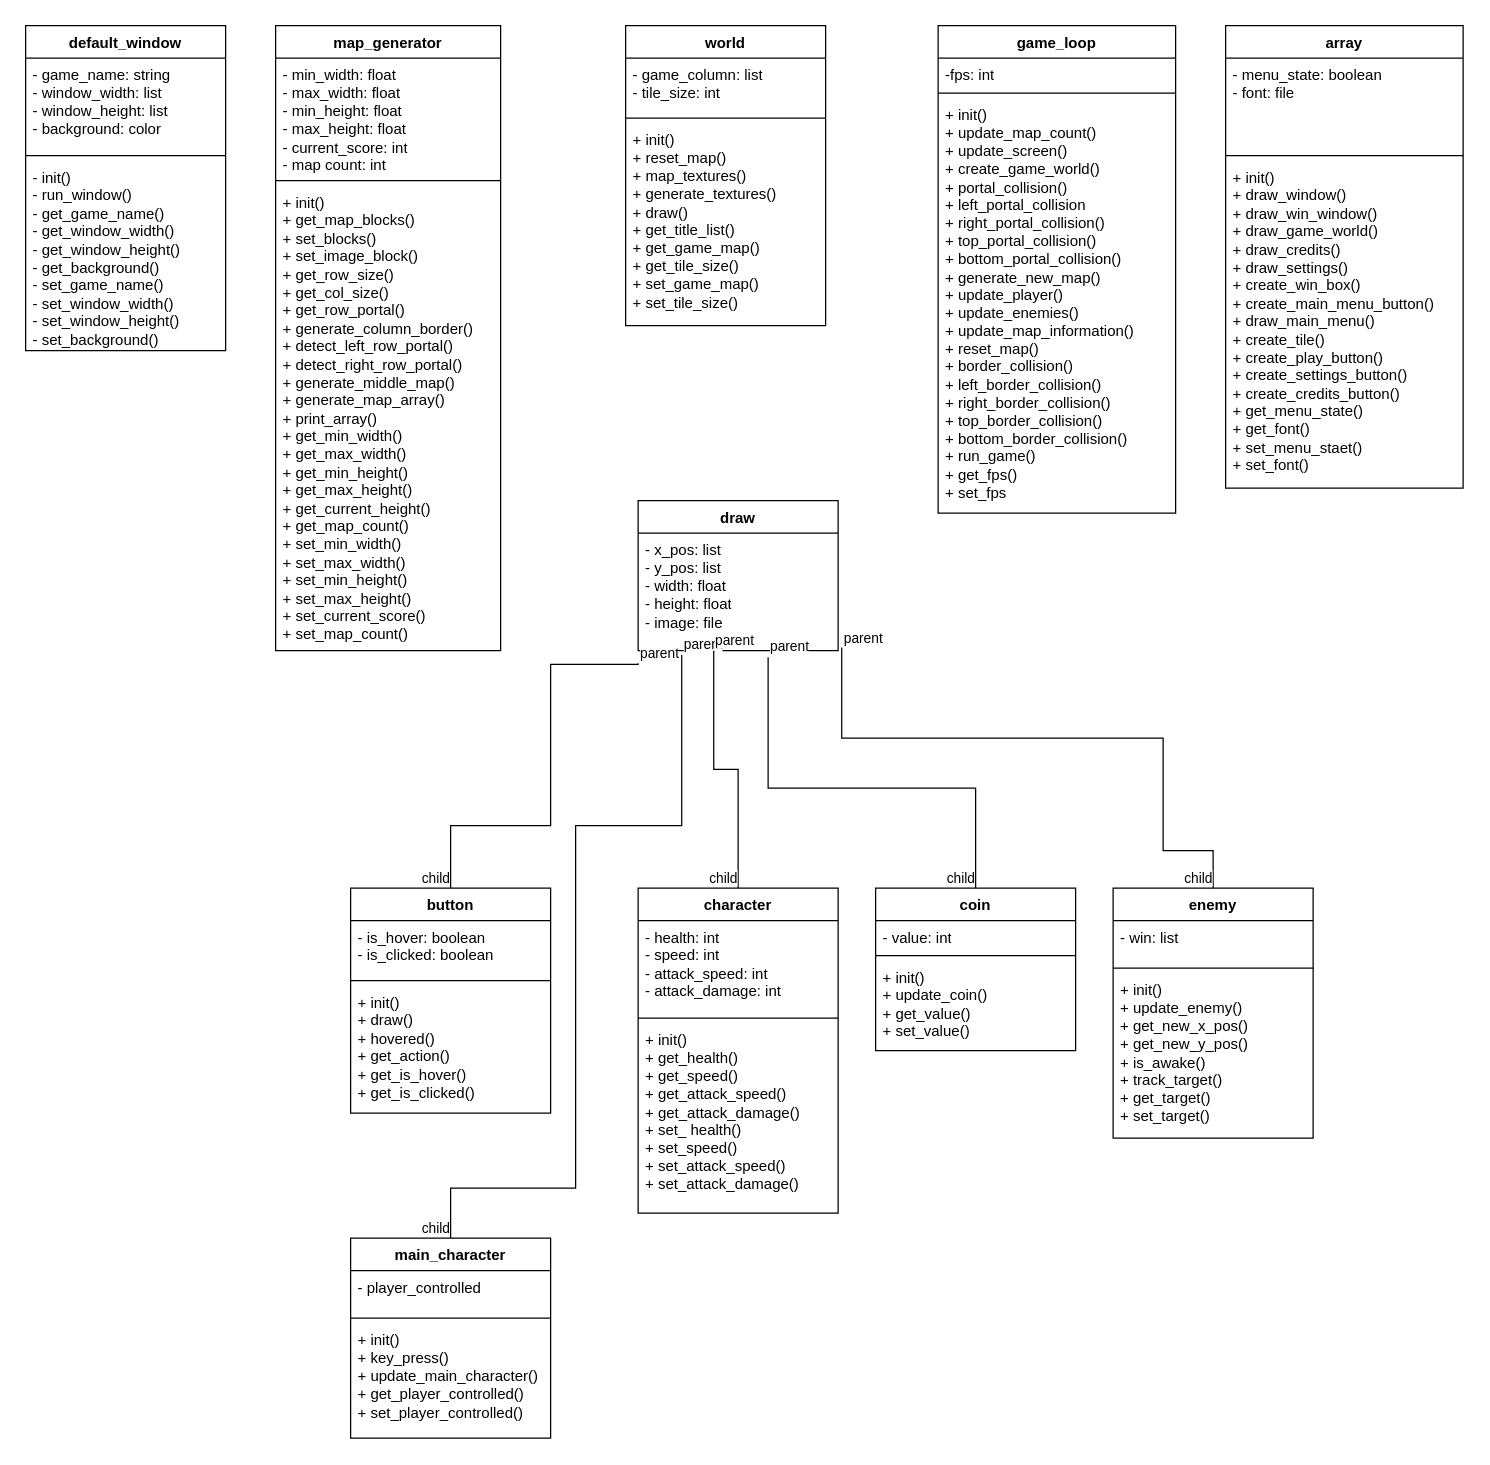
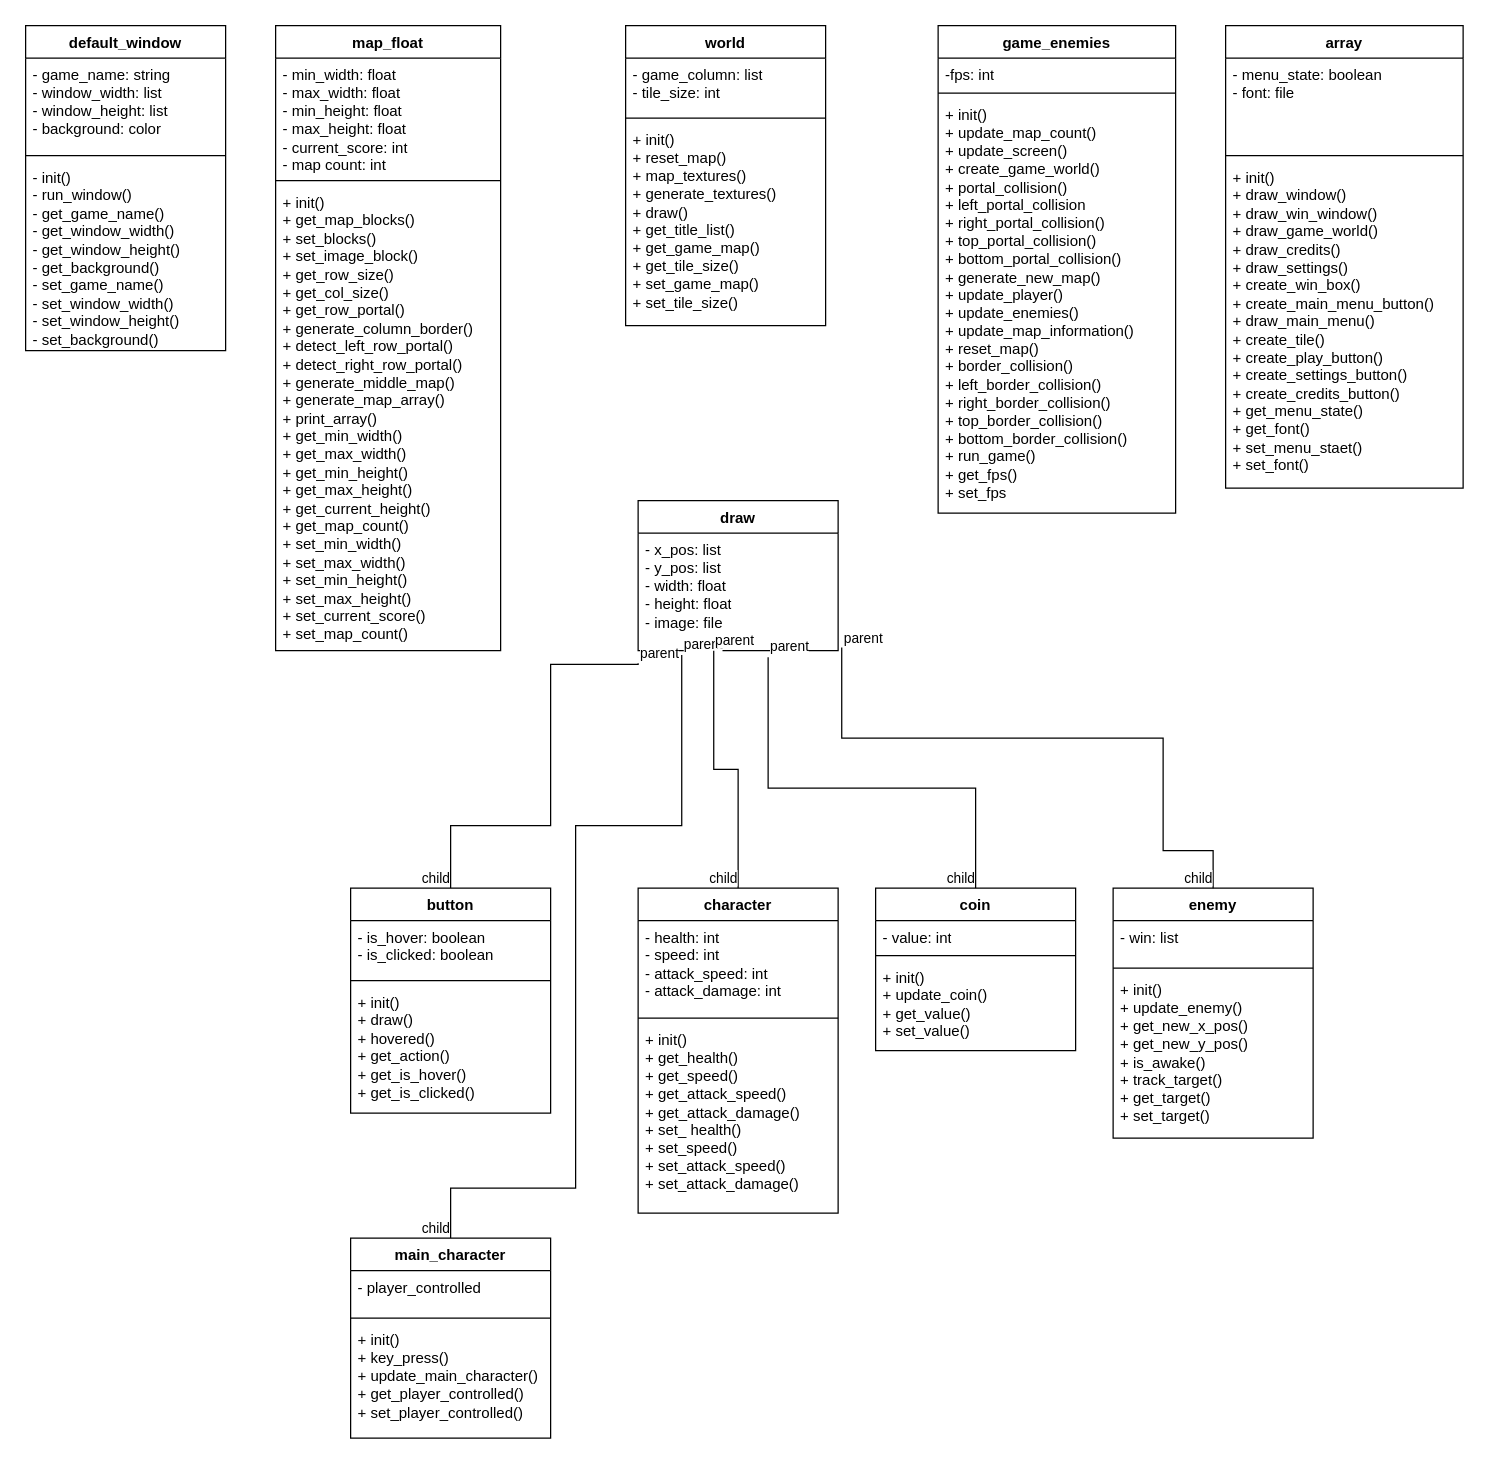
node "map_generator": label "map_generator" -> "map_float"
node "game_loop": label "game_loop" -> "game_enemies"
